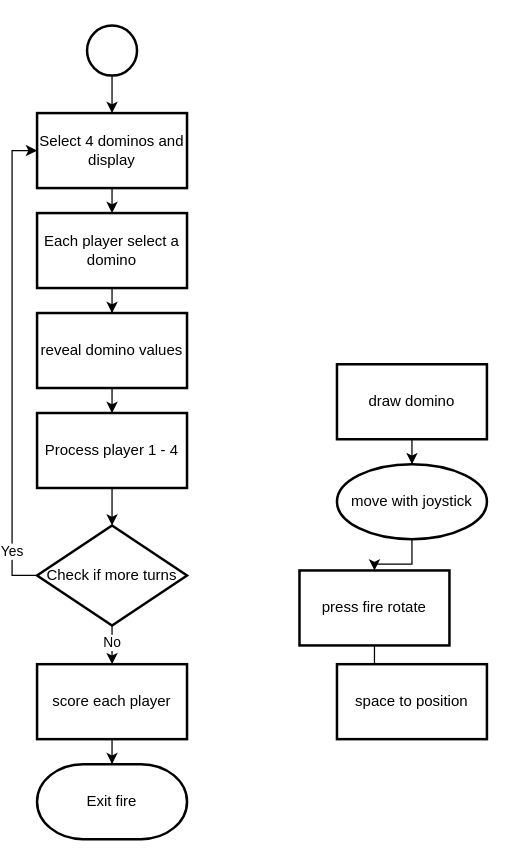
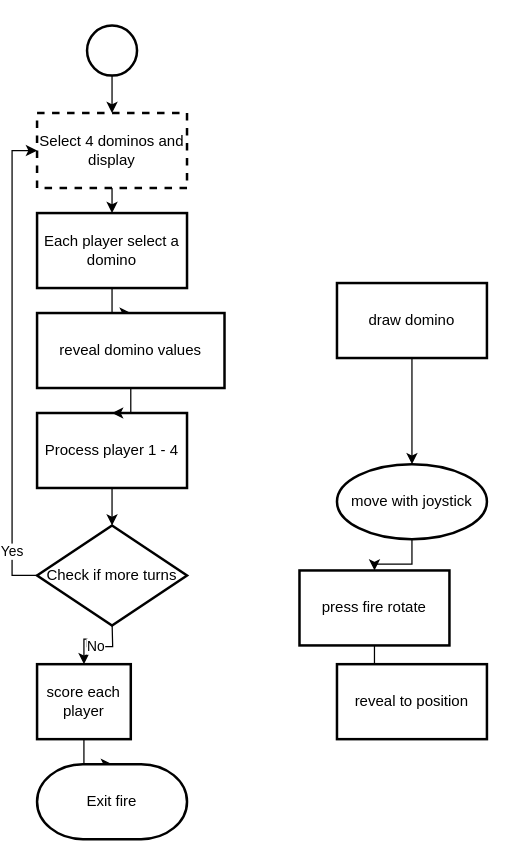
node "Select 4 dominos and display": style solid -> dashed
node "reveal domino values": size 150x75 -> 188x75
node "draw domino": moved (412, 402) -> (412, 321)
node "score each player": size 150x75 -> 94x75
node "space to position": label "space to position" -> "reveal to position"
